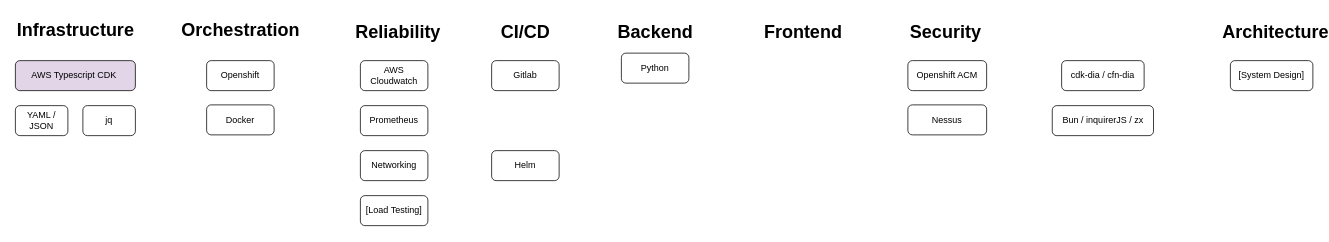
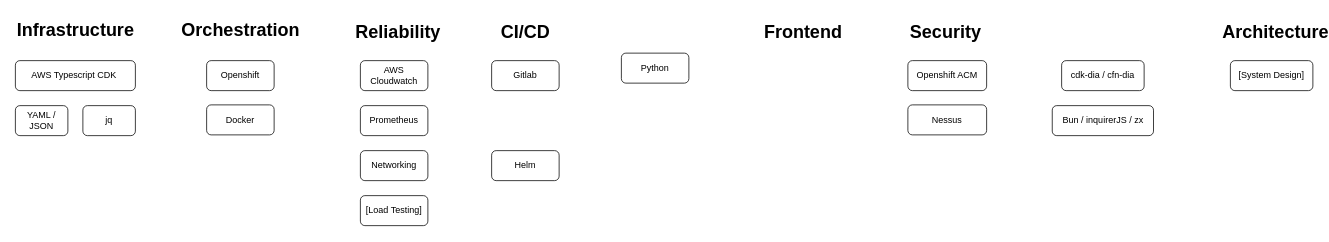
node "Backend": removed
node "AWS Typescript CDK": fillcolor #e1d5e7 -> #ffffff
